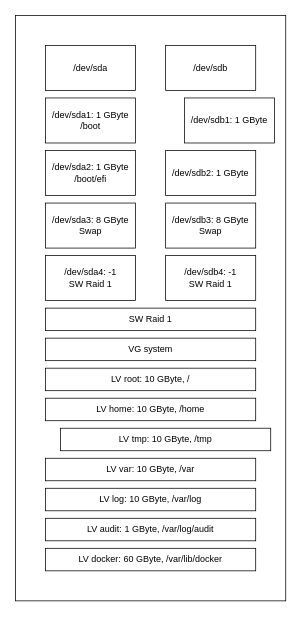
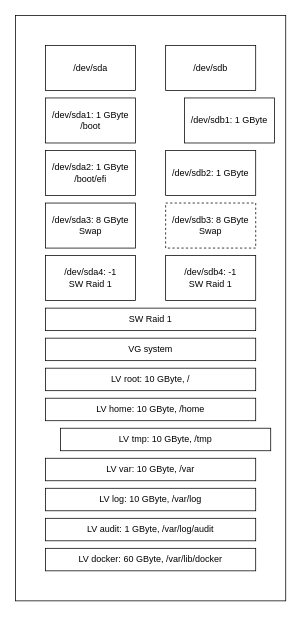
node "/dev/sdb3: 8 GByte Swap": style solid -> dashed
